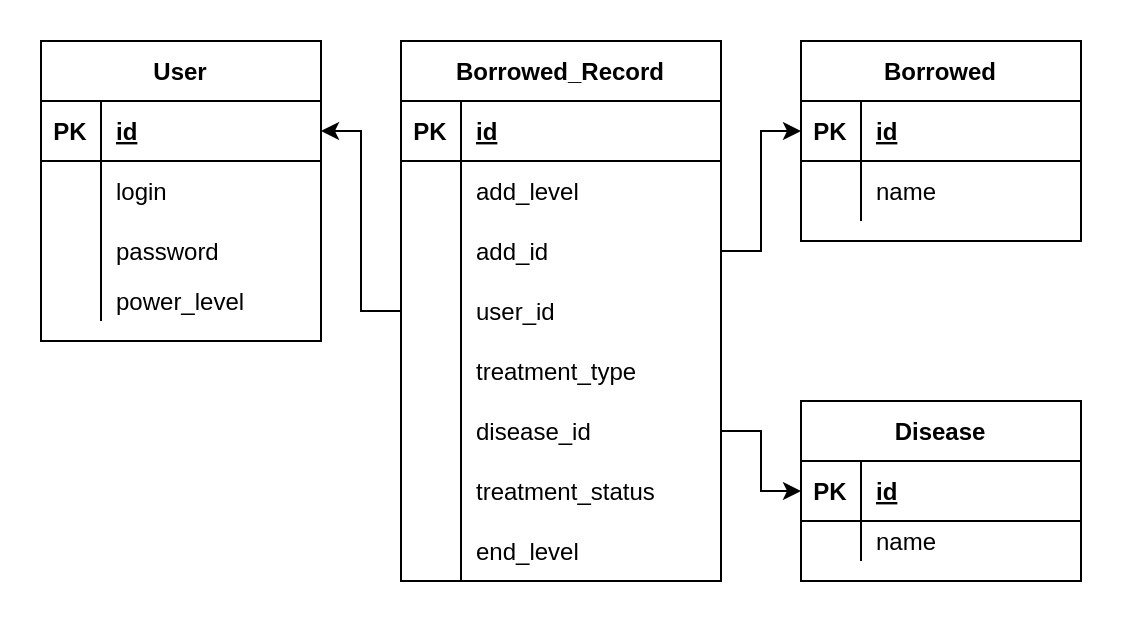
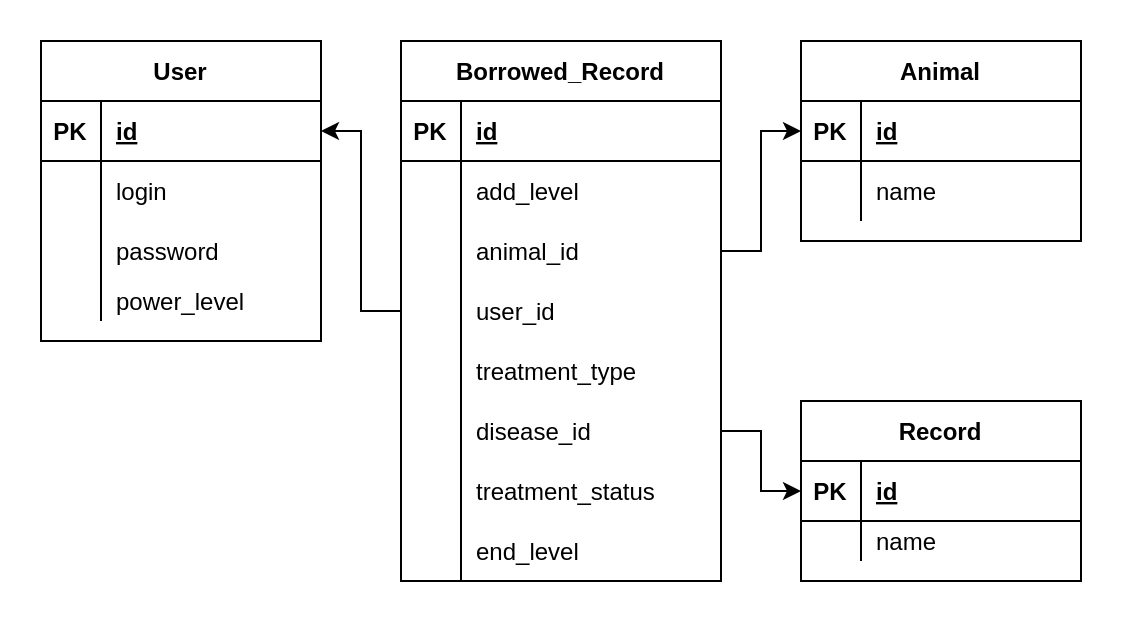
node "Borrowed": label "Borrowed" -> "Animal"
node "add_id": label "add_id" -> "animal_id"
node "Disease": label "Disease" -> "Record"
